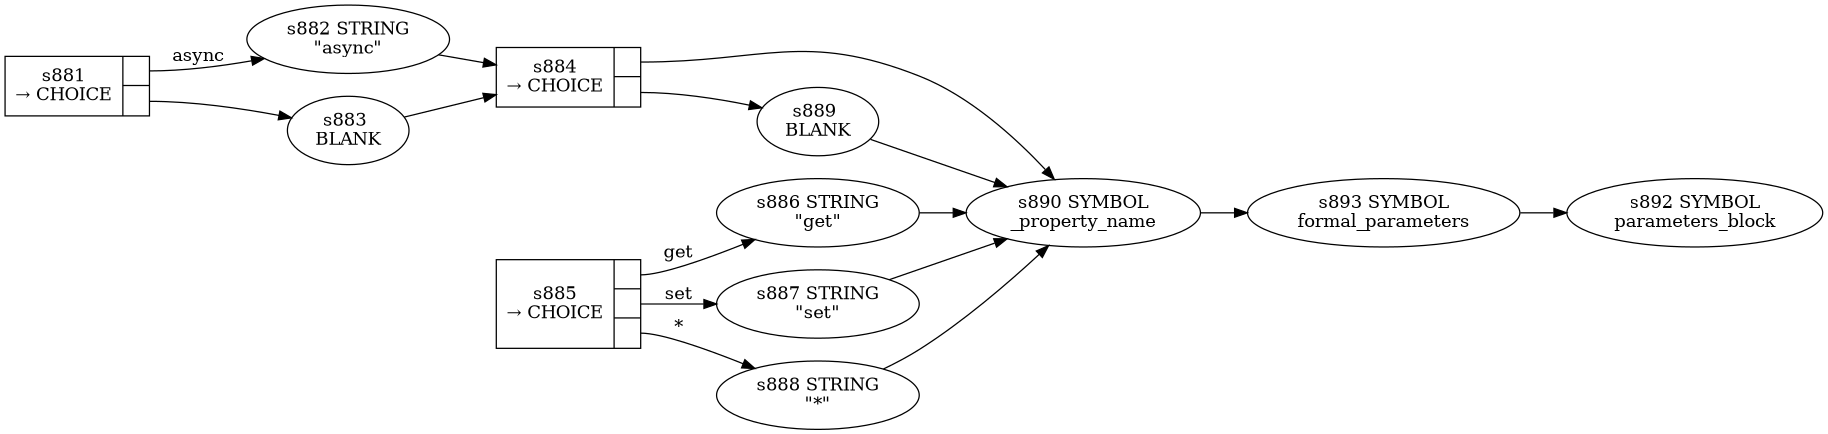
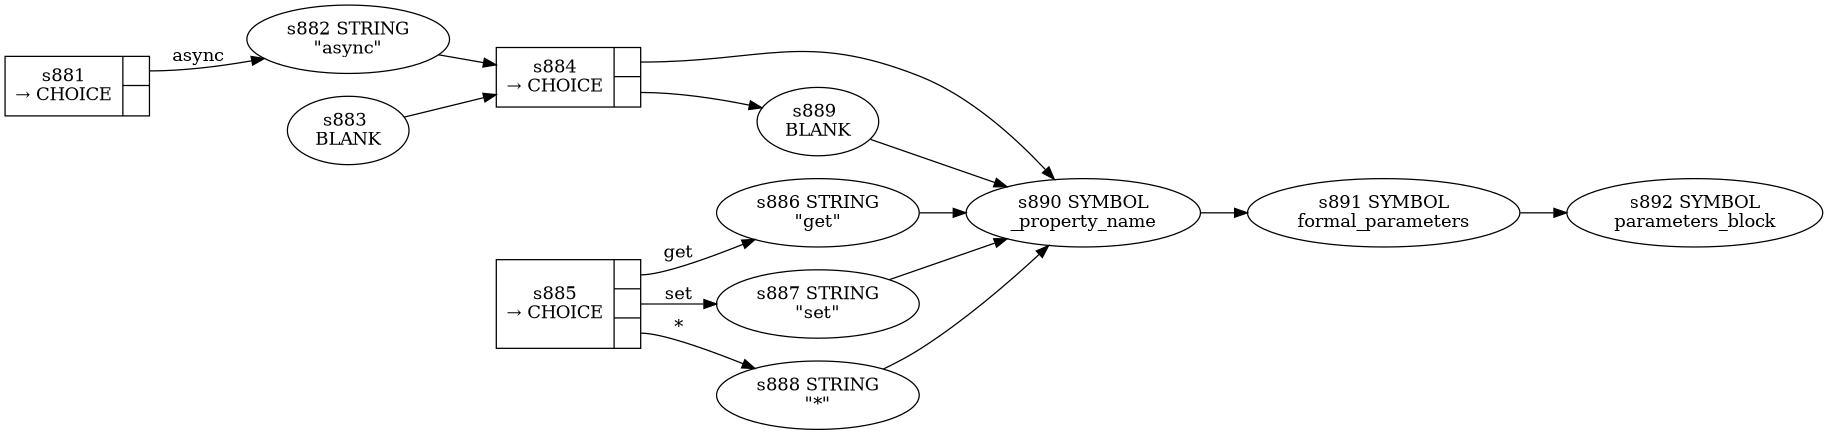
edge "s881" -> "s883 BLANK": removed
node "s893 SYMBOL formal_parameters": label "s893 SYMBOL formal_parameters" -> "s891 SYMBOL formal_parameters"
